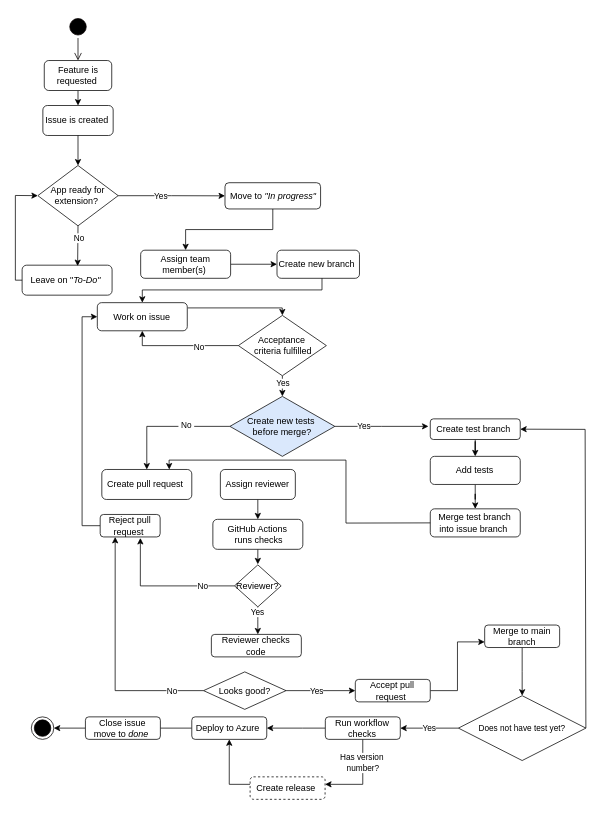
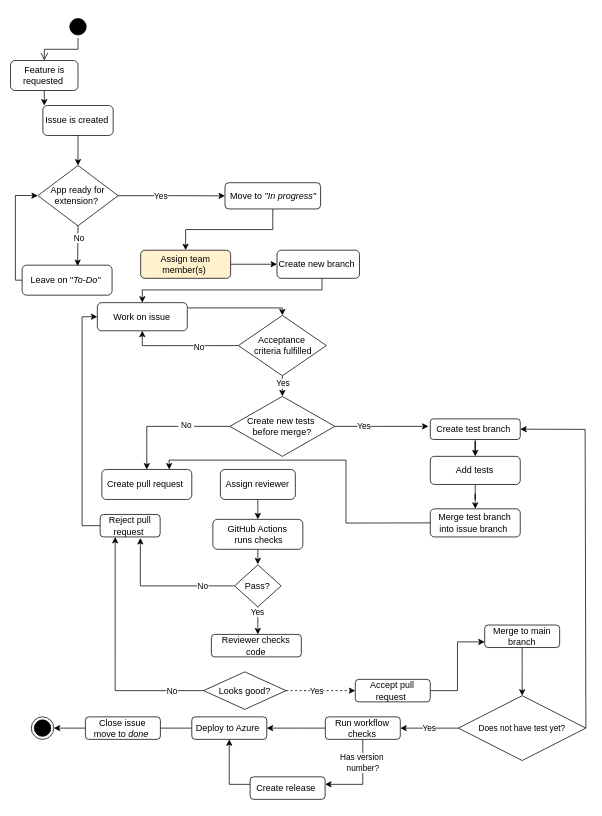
node "Feature is requested": moved (78, 75) -> (44, 75)
node "Assign team member(s)": fillcolor #ffffff -> #fff2cc
node "Create new tests before merge?": fillcolor #dae8fc -> #ffffff
node "Reviewer?": label "Reviewer?" -> "Pass?"
edge "Looks good?" -> "Accept pull request": style solid -> dashed
node "Create release": style dashed -> solid
